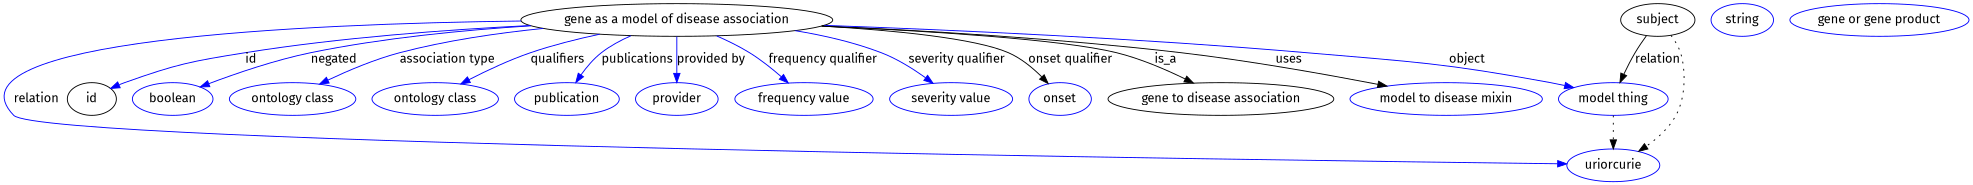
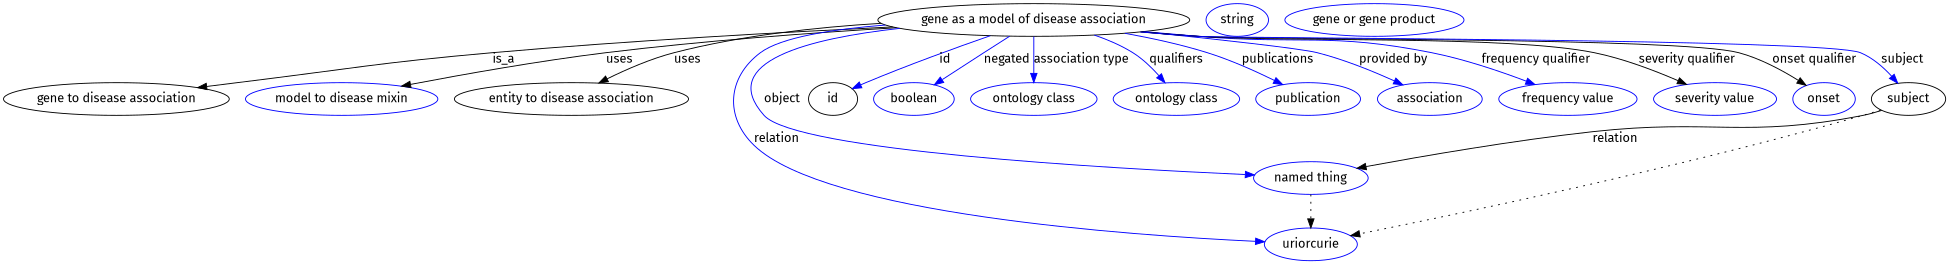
edge "gene as a model of disease association" -> "subject": added, label "subject"
edge "gene as a model of disease association" -> "severity value": color blue -> black
node "entity to disease association": added
node "provider": label "provider" -> "association"
node "model thing": label "model thing" -> "named thing"
